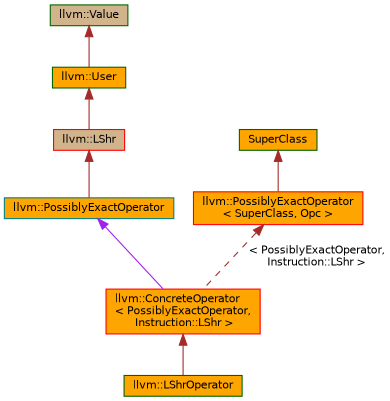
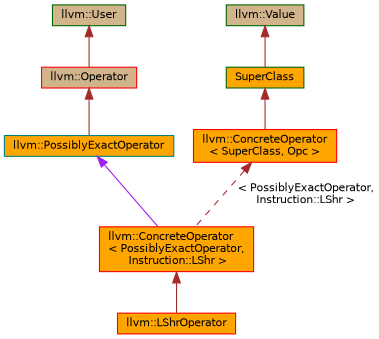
edge "llvm::User" -> "llvm::Value": now "SuperClass" -> "llvm::Value"
node "llvm::User": fillcolor orange -> tan
node "llvm::LShr": label "llvm::LShr" -> "llvm::Operator"
node "llvm::PossiblyExactOperator < SuperClass, Opc >": label "llvm::PossiblyExactOperator < SuperClass, Opc >" -> "llvm::ConcreteOperator < SuperClass, Opc >"
node "llvm::LShrOperator": color darkgreen -> red
